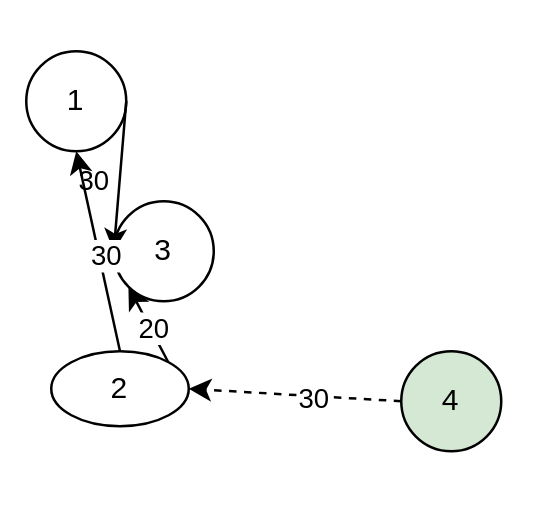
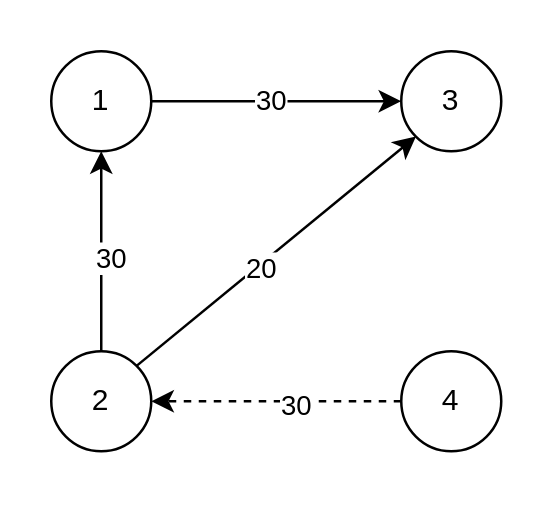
node "1": moved (76, 101) -> (101, 101)
node "3": moved (164, 251) -> (451, 101)
node "2": size 138x75 -> 100x100
node "4": fillcolor #d5e8d4 -> #ffffff
